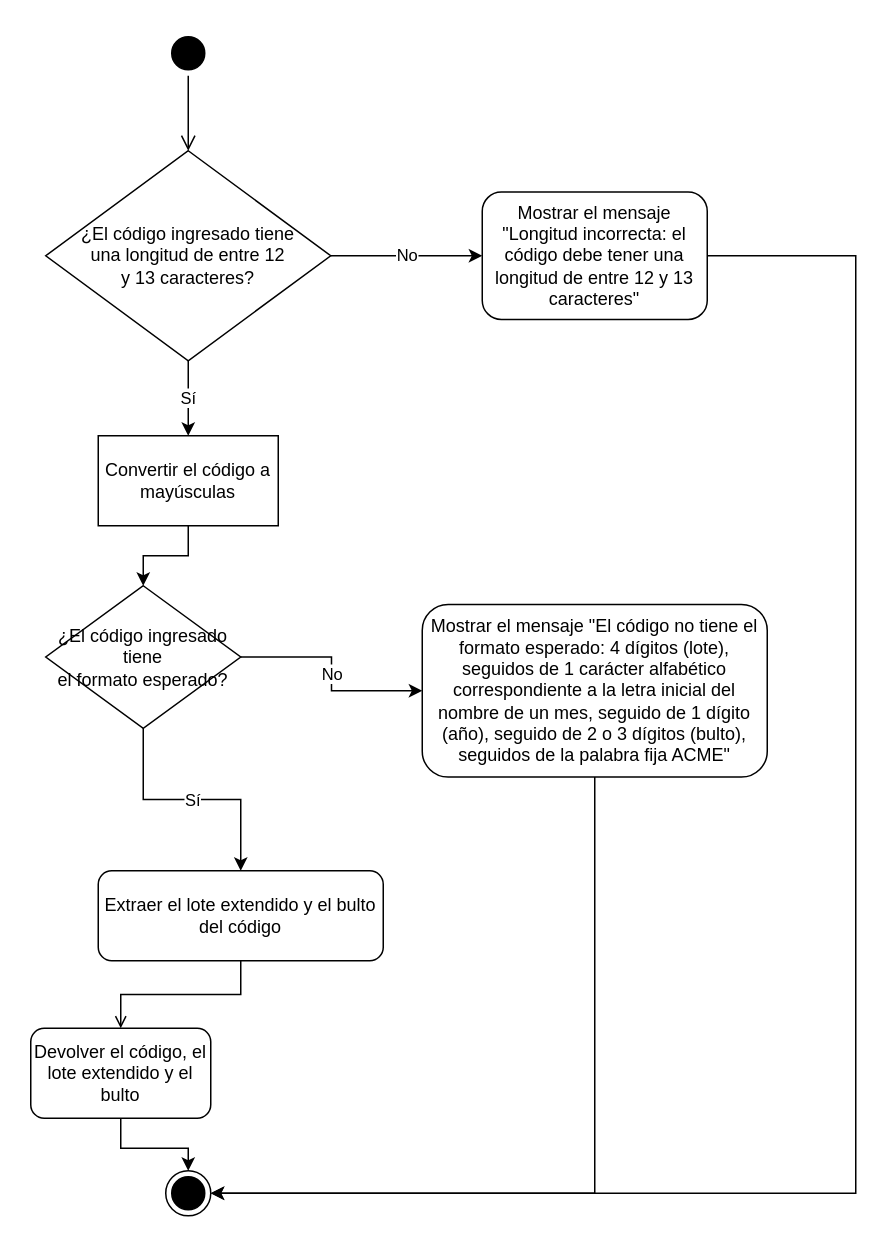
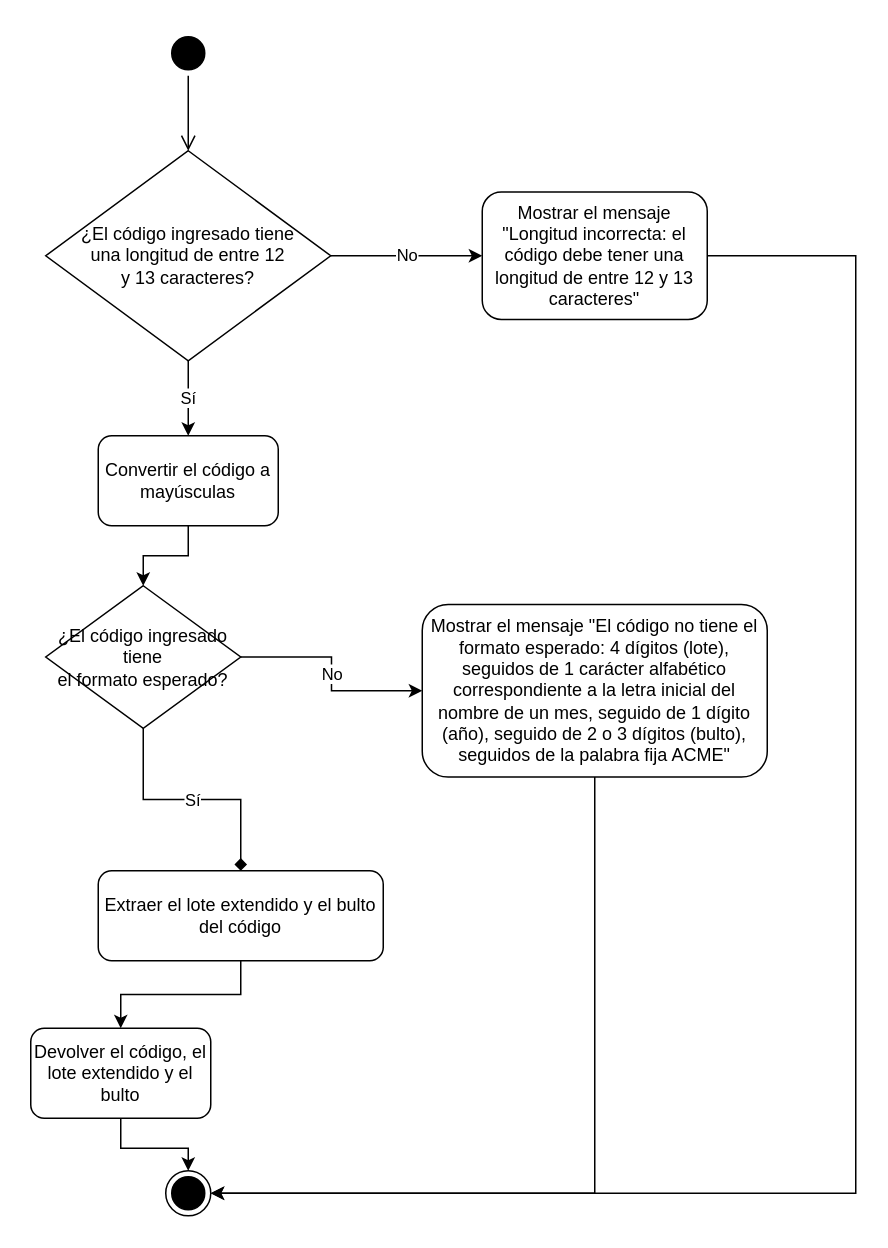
node "Convertir el código a mayúsculas": shape rectangle -> rounded rectangle
edge "¿El código ingresado tiene el formato esperado?" -> "Extraer el lote extendido y el bulto del código": arrowhead classic -> diamond
edge "Extraer el lote extendido y el bulto del código" -> "Devolver el código, el lote extendido y el bulto": arrowhead open -> classic
